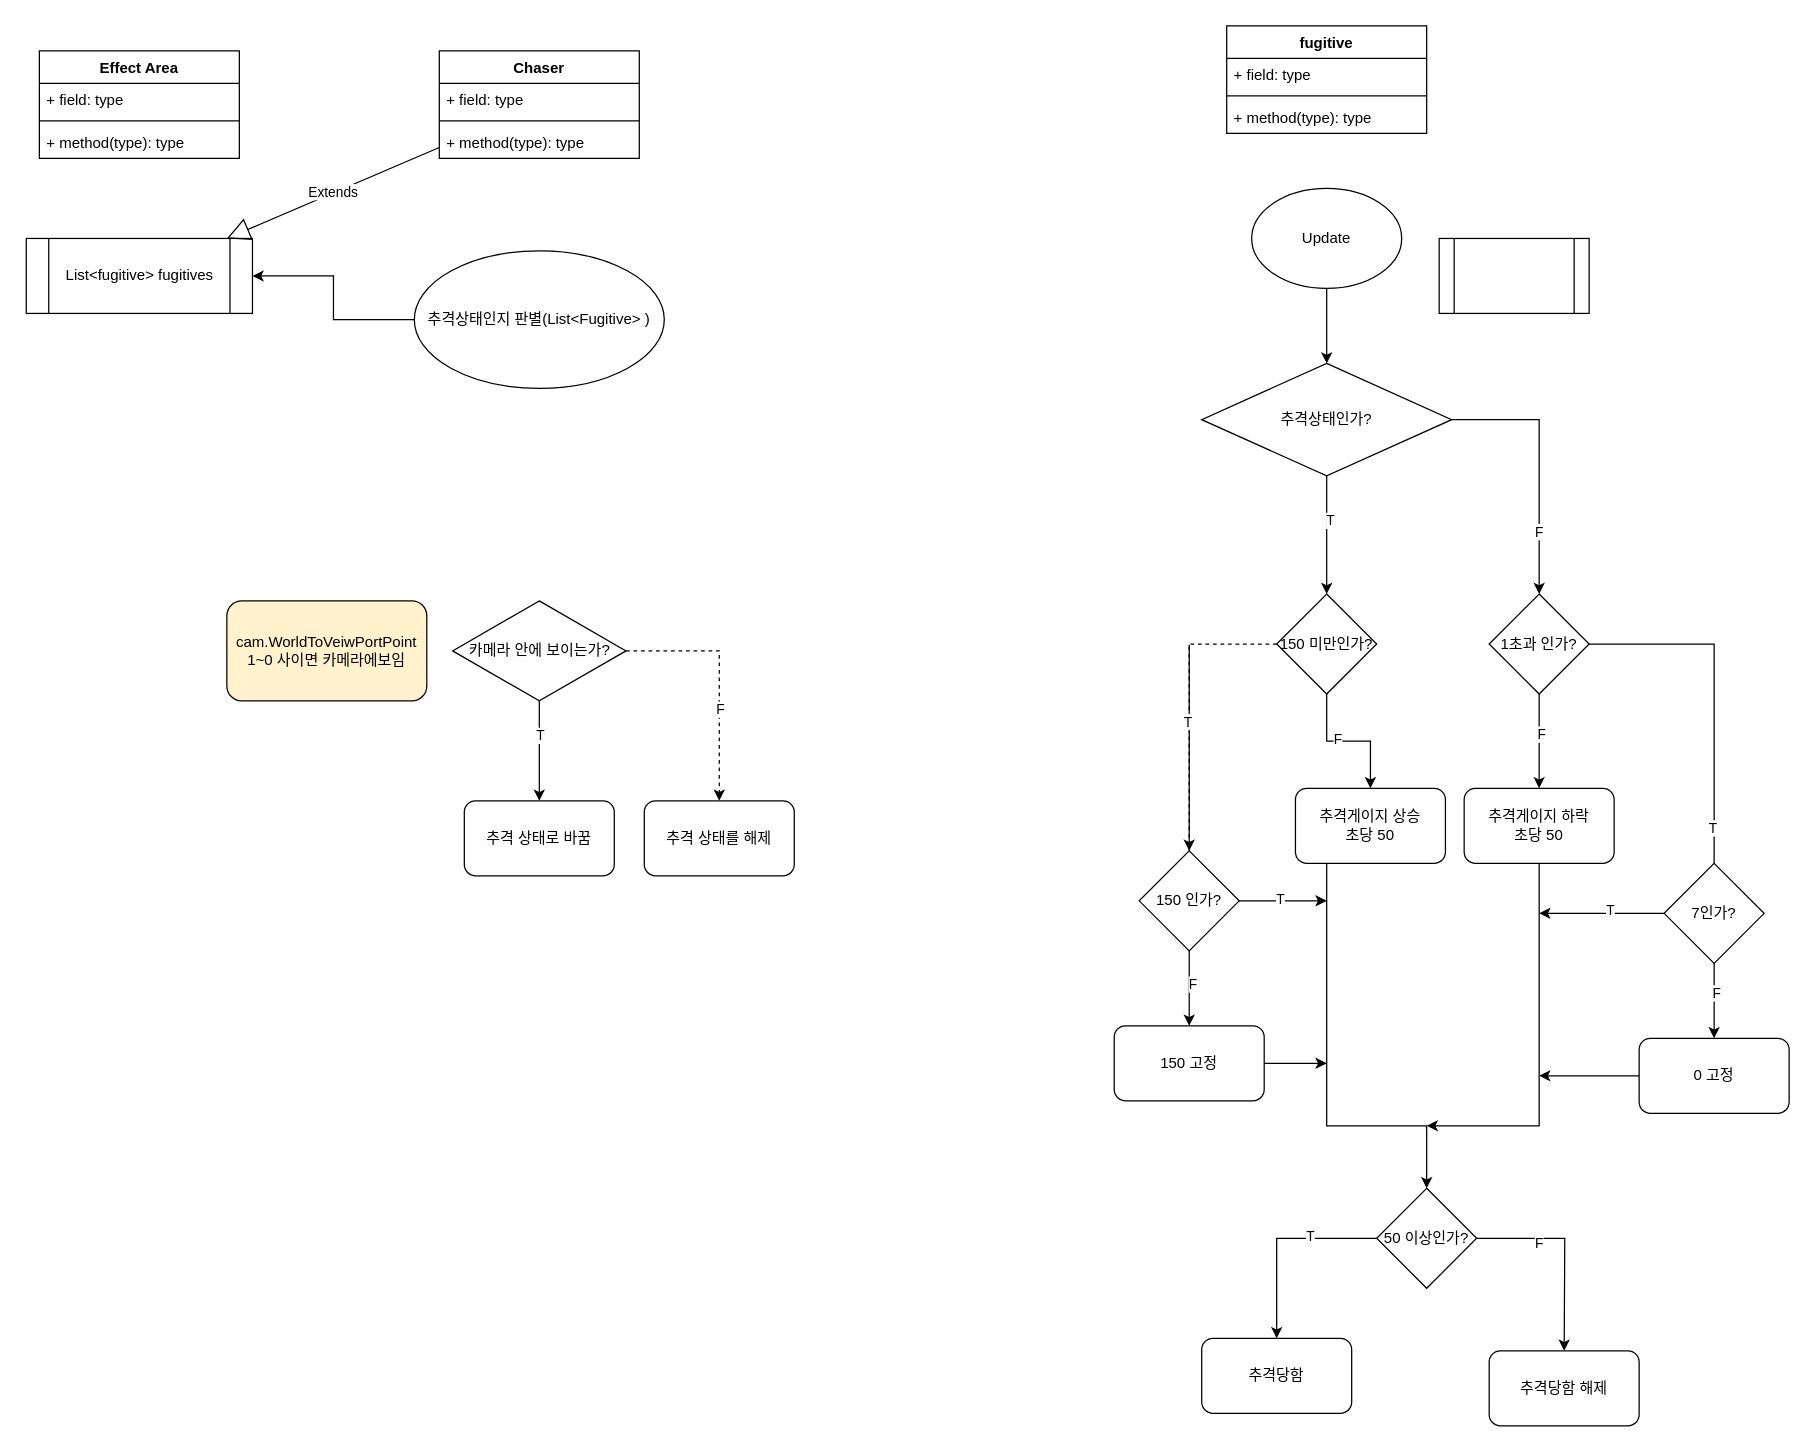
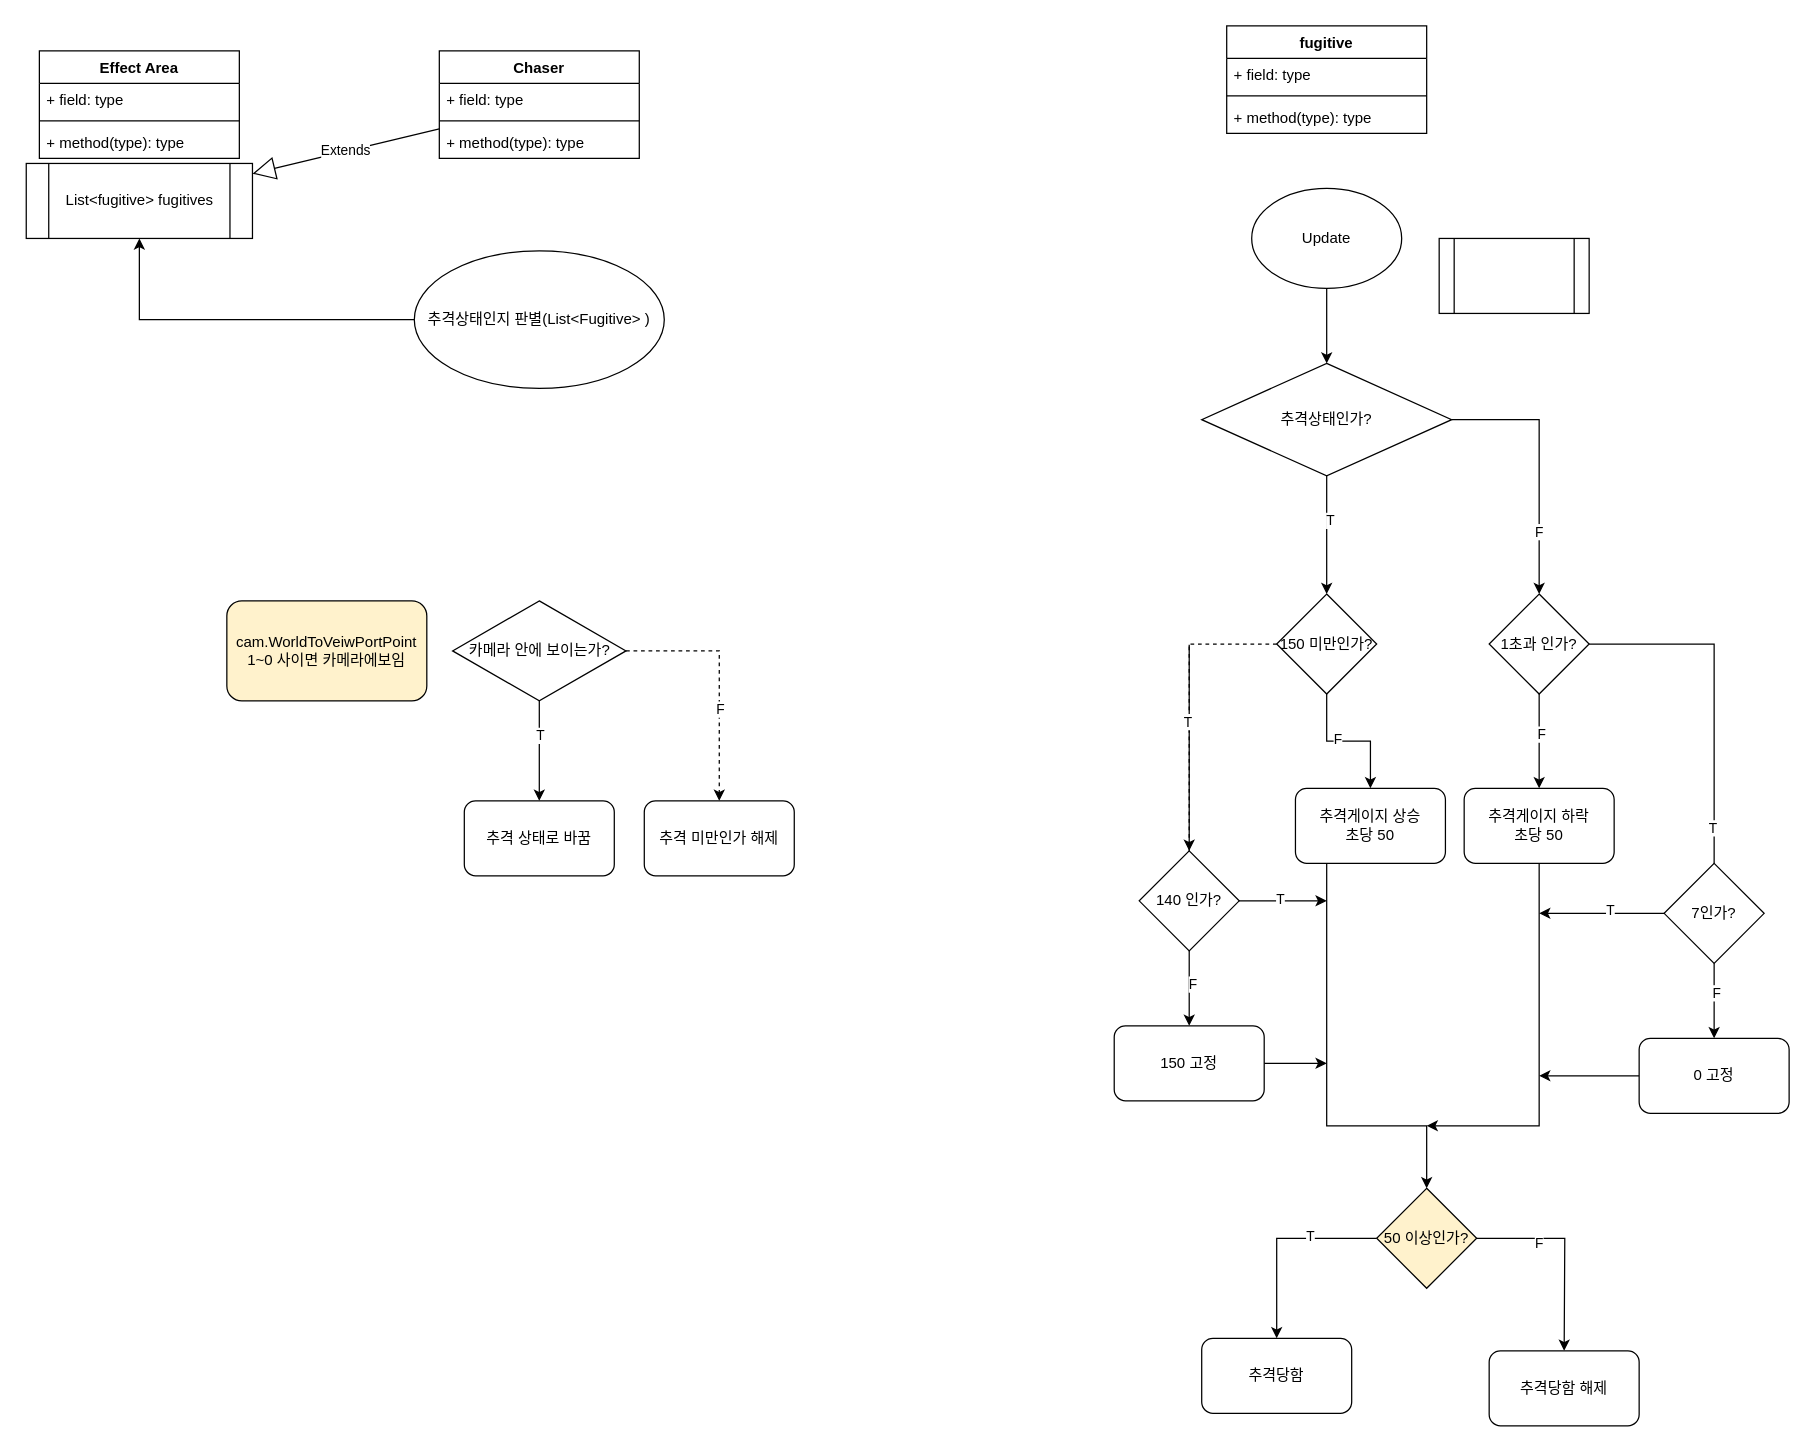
node "List<fugitive> fugitives": moved (139, 276) -> (139, 201)
node "추격 상태를 해제": label "추격 상태를 해제" -> "추격 미만인가 해제"
node "150 인가?": label "150 인가?" -> "140 인가?"
node "50 이상인가?": fillcolor #ffffff -> #fff2cc
